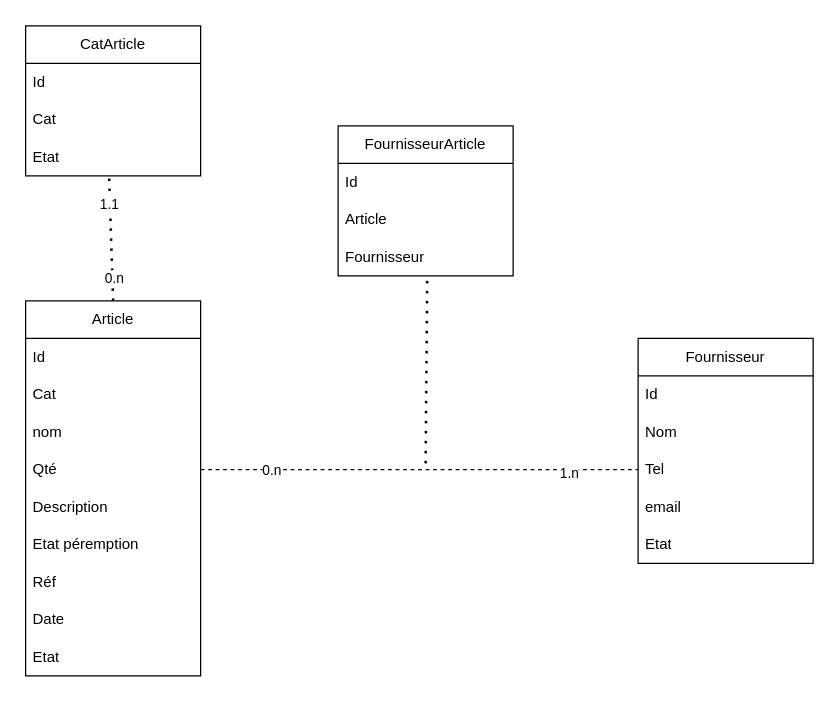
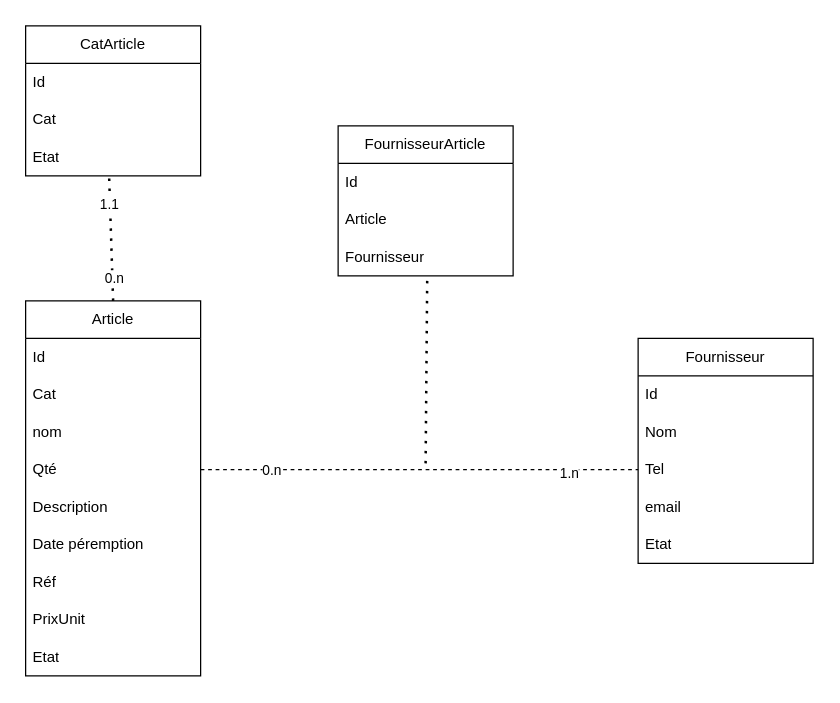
node "Etat péremption": label "Etat péremption" -> "Date péremption"
node "Date": label "Date" -> "PrixUnit"
